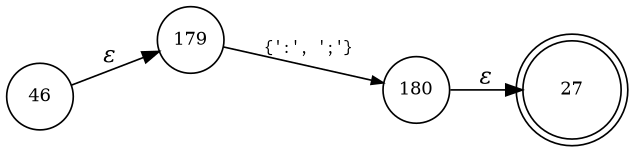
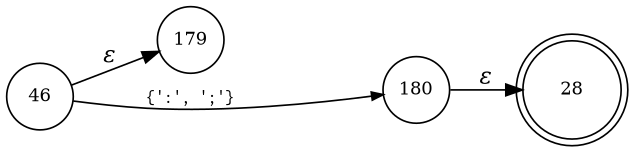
edge "179" -> "180": now "46" -> "180"
node "27": label "27" -> "28"
